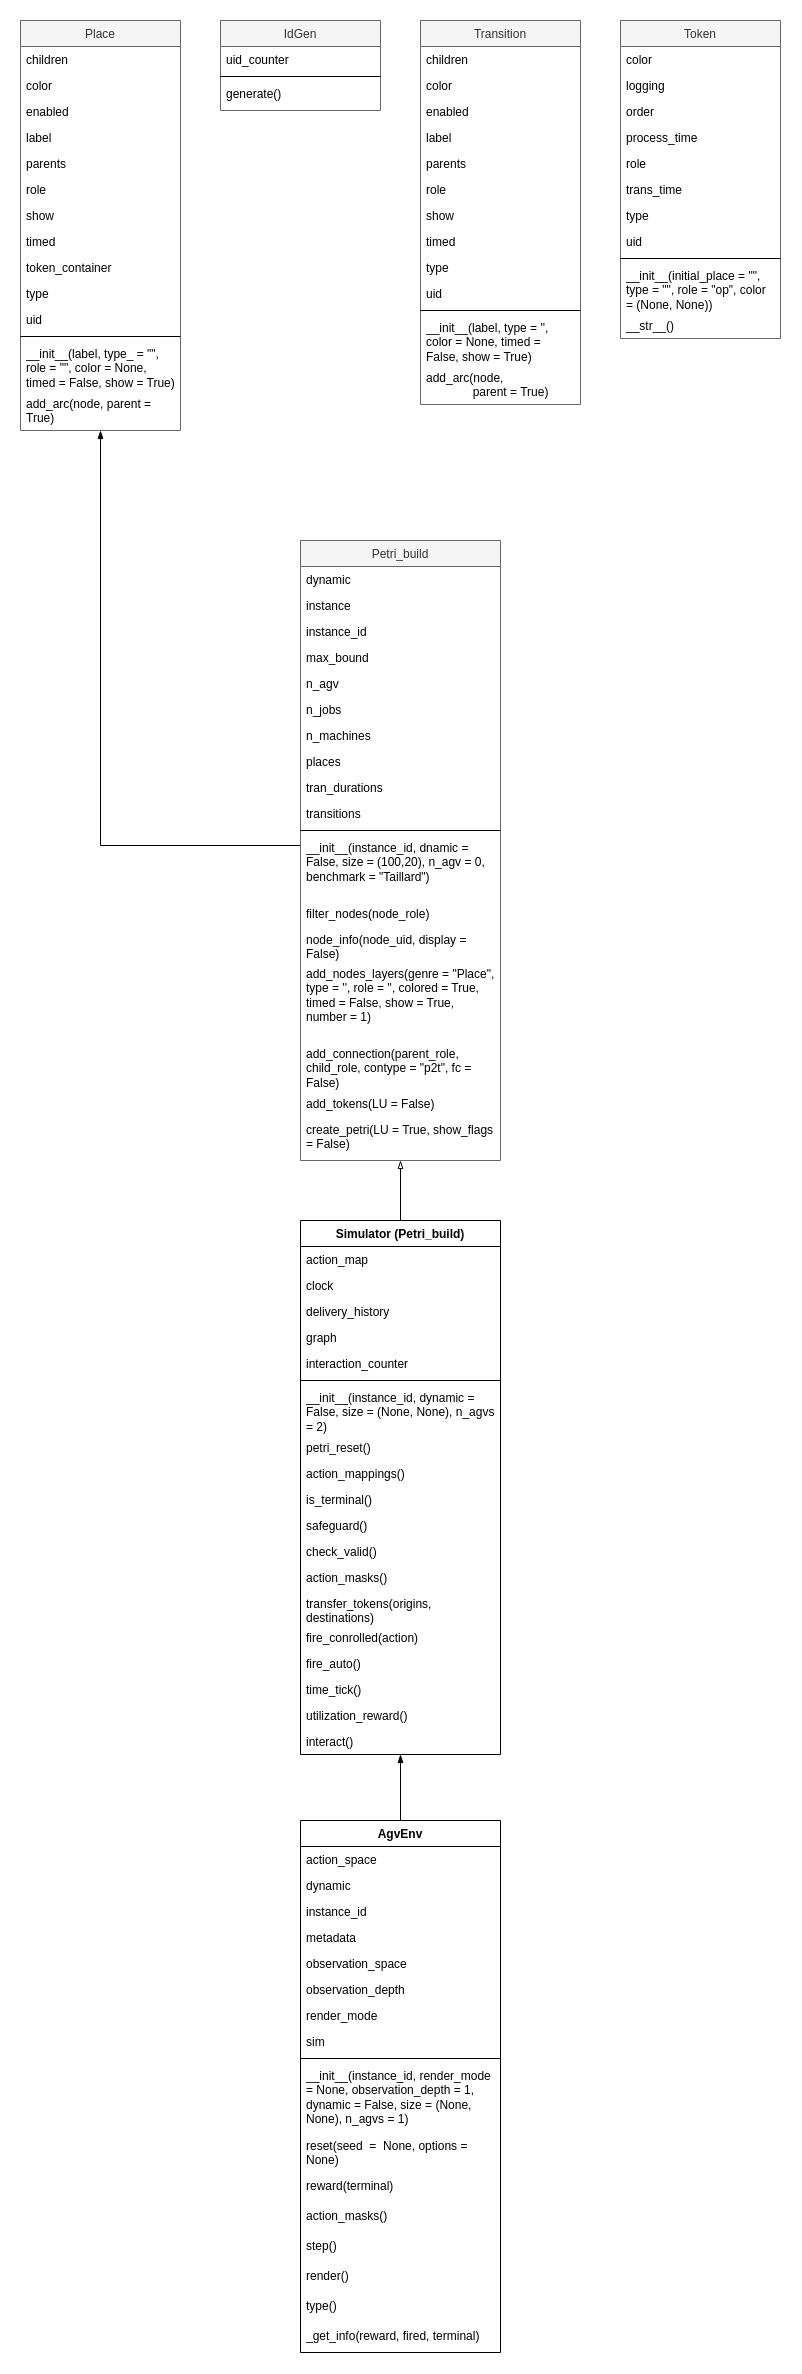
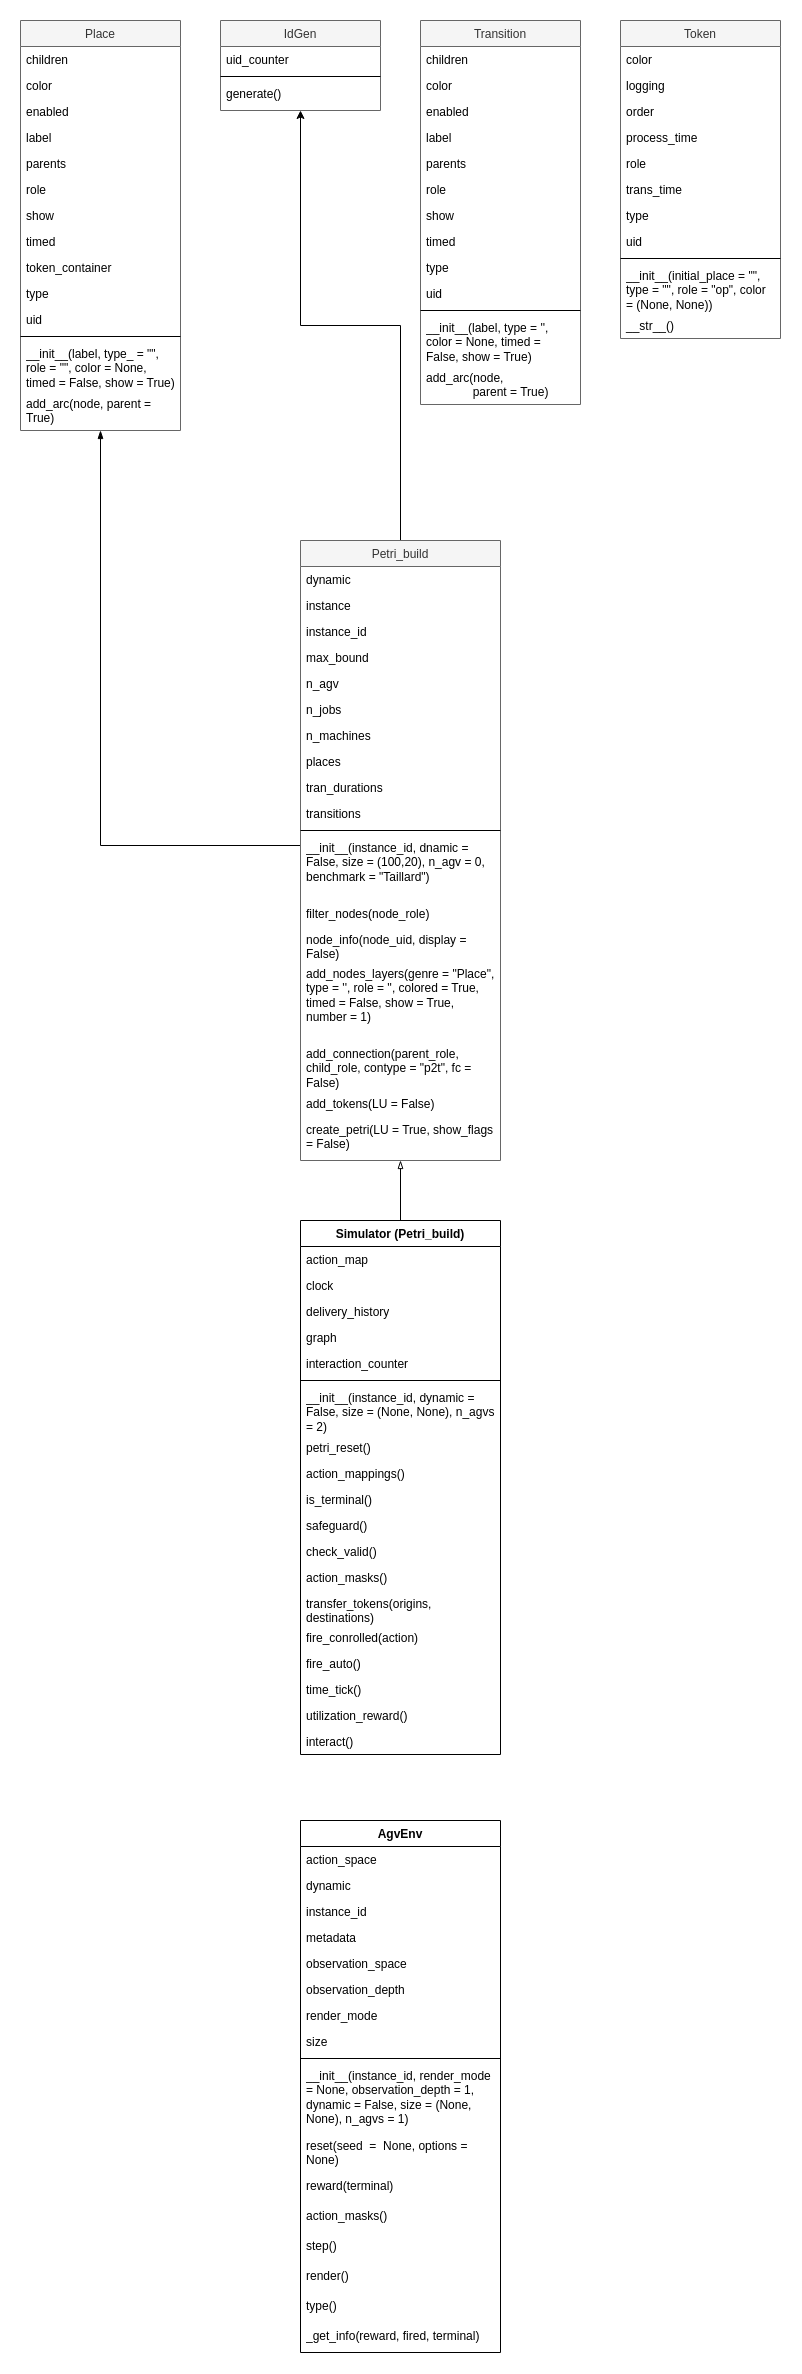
edge "Petri_build" -> "IdGen": added
edge "AgvEnv" -> "Simulator (Petri_build)": removed
node "sim": label "sim" -> "size"
